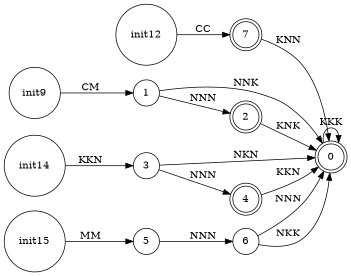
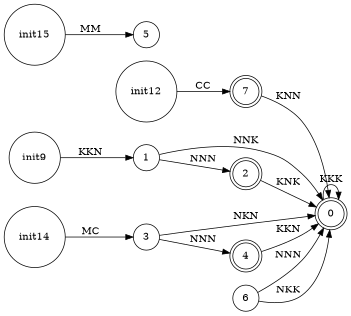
edge "init9" -> "1": label "CM" -> "KKN"
edge "init14" -> "3": label "KKN" -> "MC"
edge "5" -> "6": removed, label "NNN"
